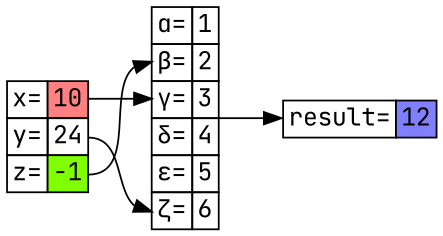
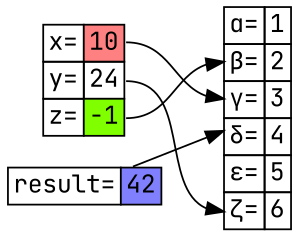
edge "α=" -> "result=": reversed
node "result=": text "12" -> "42"
